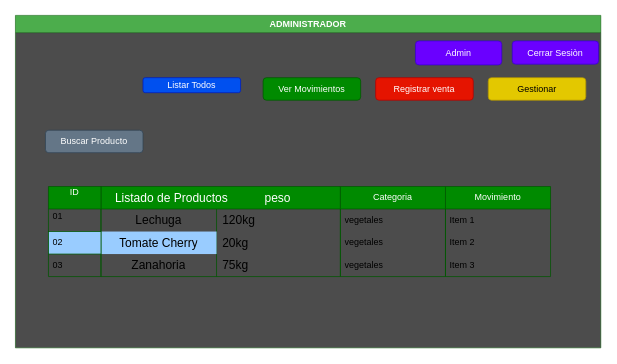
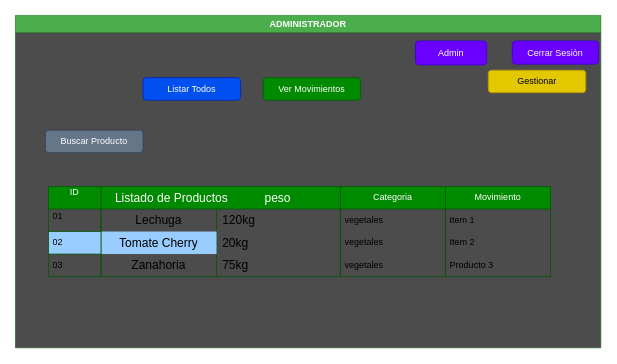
node "Admin": size 86x24 -> 71x24
node "Listar Todos": size 98x15 -> 98x23
node "Registrar venta": removed
node "Gestionar": moved (537, 89) -> (537, 81)
node "Item 3": label "Item 3" -> "Producto 3"
